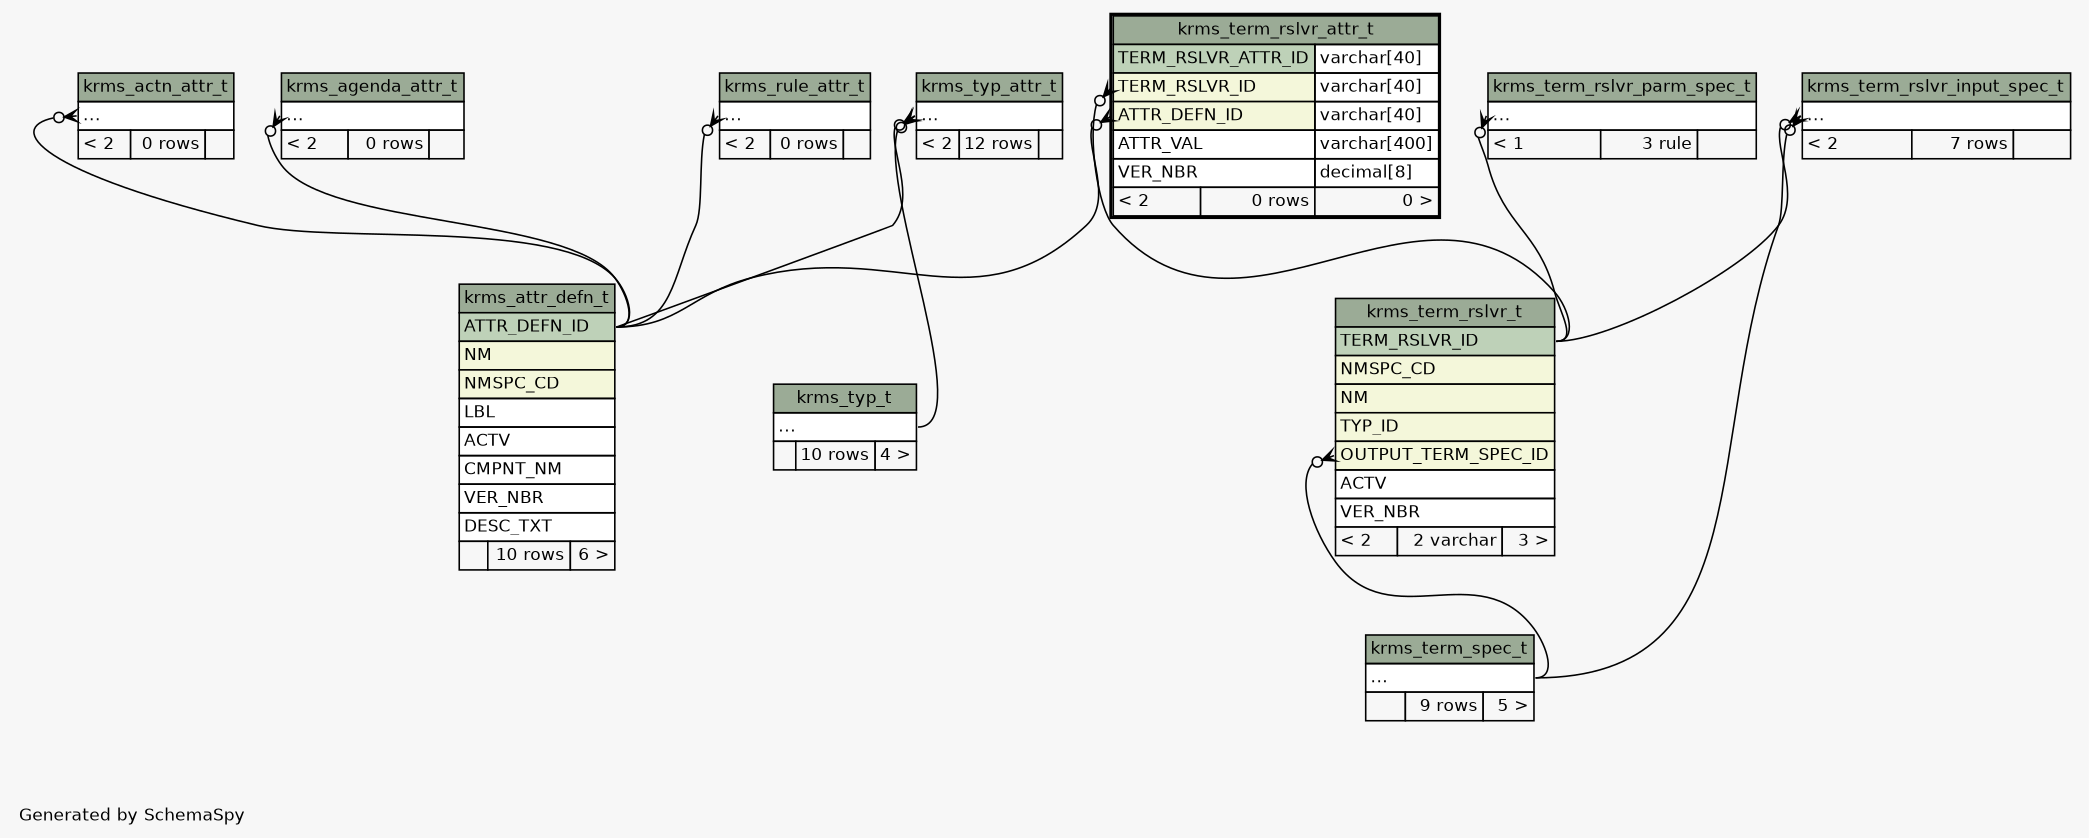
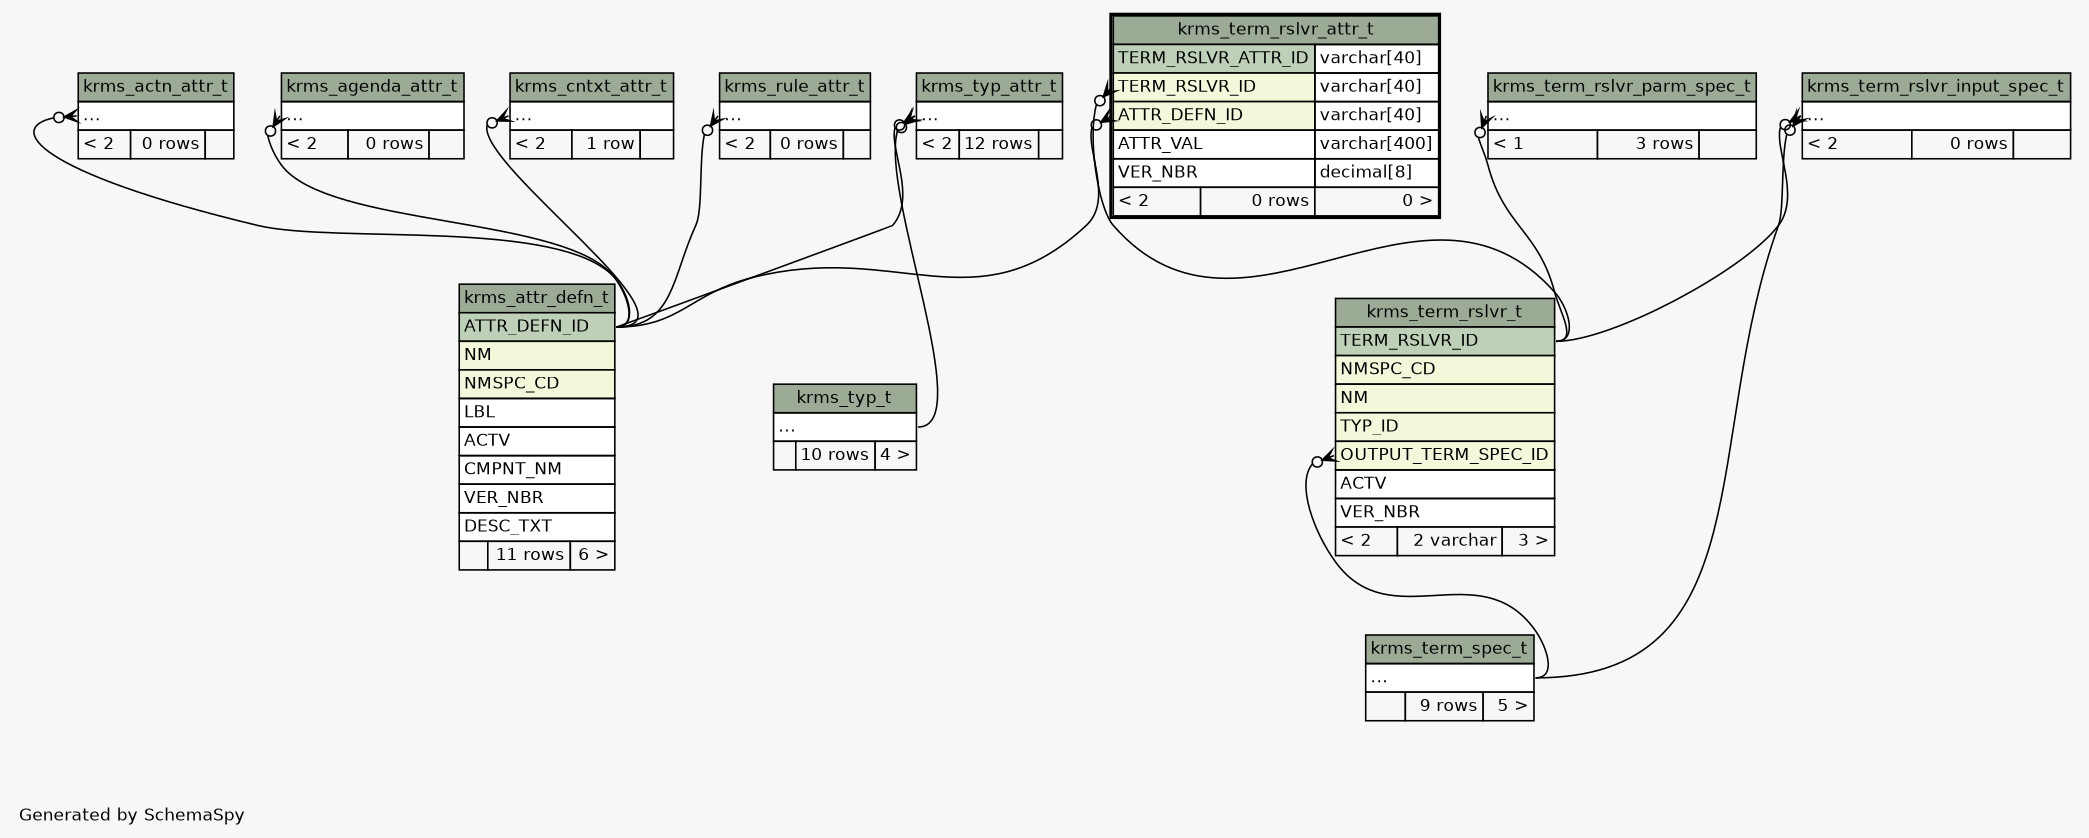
node "krms_cntxt_attr_t": added
node "krms_term_rslvr_parm_spec_t": text "3 rule" -> "3 rows"
node "krms_term_rslvr_input_spec_t": text "7 rows" -> "0 rows"
node "krms_attr_defn_t": text "10 rows" -> "11 rows"
